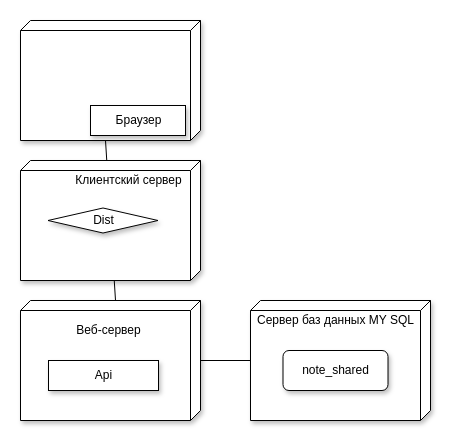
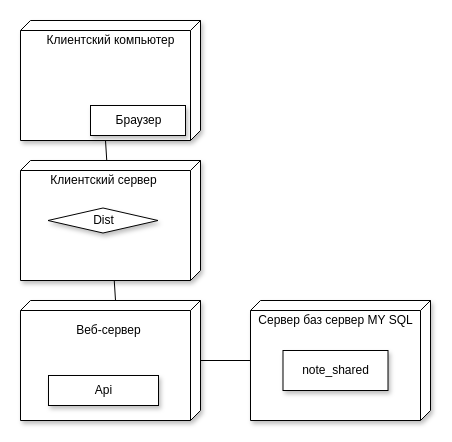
node "Клиентский компьютер": added
node "Клиентский сервер": moved (128, 181) -> (103, 181)
node "Сервер баз данных MY SQL": label "Сервер баз данных MY SQL" -> "Сервер баз сервер MY SQL"
node "note_shared": shape rounded rectangle -> rectangle
node "Api": moved (104, 376) -> (104, 391)
